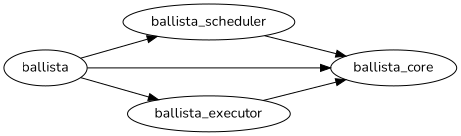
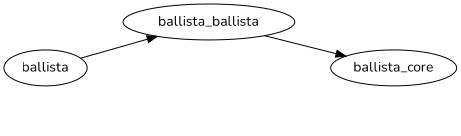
node "ballista_scheduler": label "ballista_scheduler" -> "ballista_ballista"
edge "ballista" -> "ballista_core": removed
node "ballista_executor": removed
